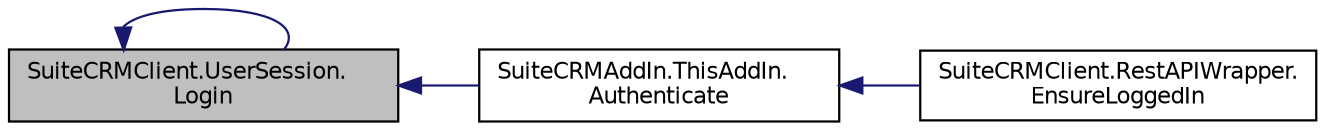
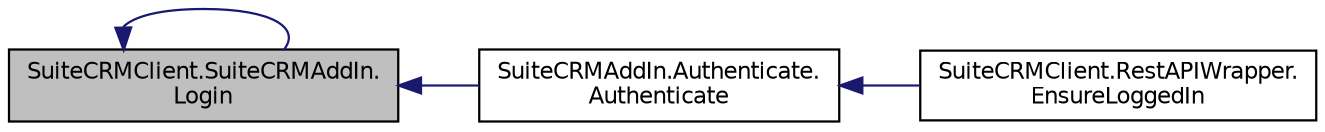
node "SuiteCRMClient.UserSession. Login": label "SuiteCRMClient.UserSession. Login" -> "SuiteCRMClient.SuiteCRMAddIn. Login"
node "SuiteCRMAddIn.ThisAddIn. Authenticate": label "SuiteCRMAddIn.ThisAddIn. Authenticate" -> "SuiteCRMAddIn.Authenticate. Authenticate"
